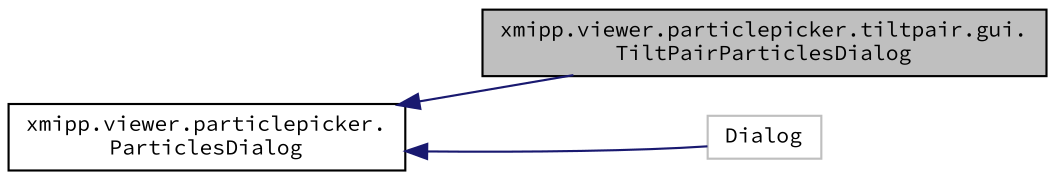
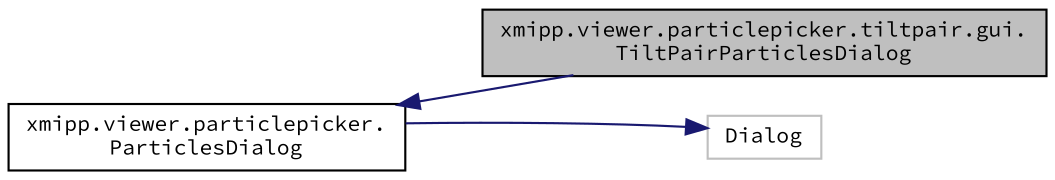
edge "Dialog" -> "xmipp.viewer.particlepicker. ParticlesDialog": reversed
